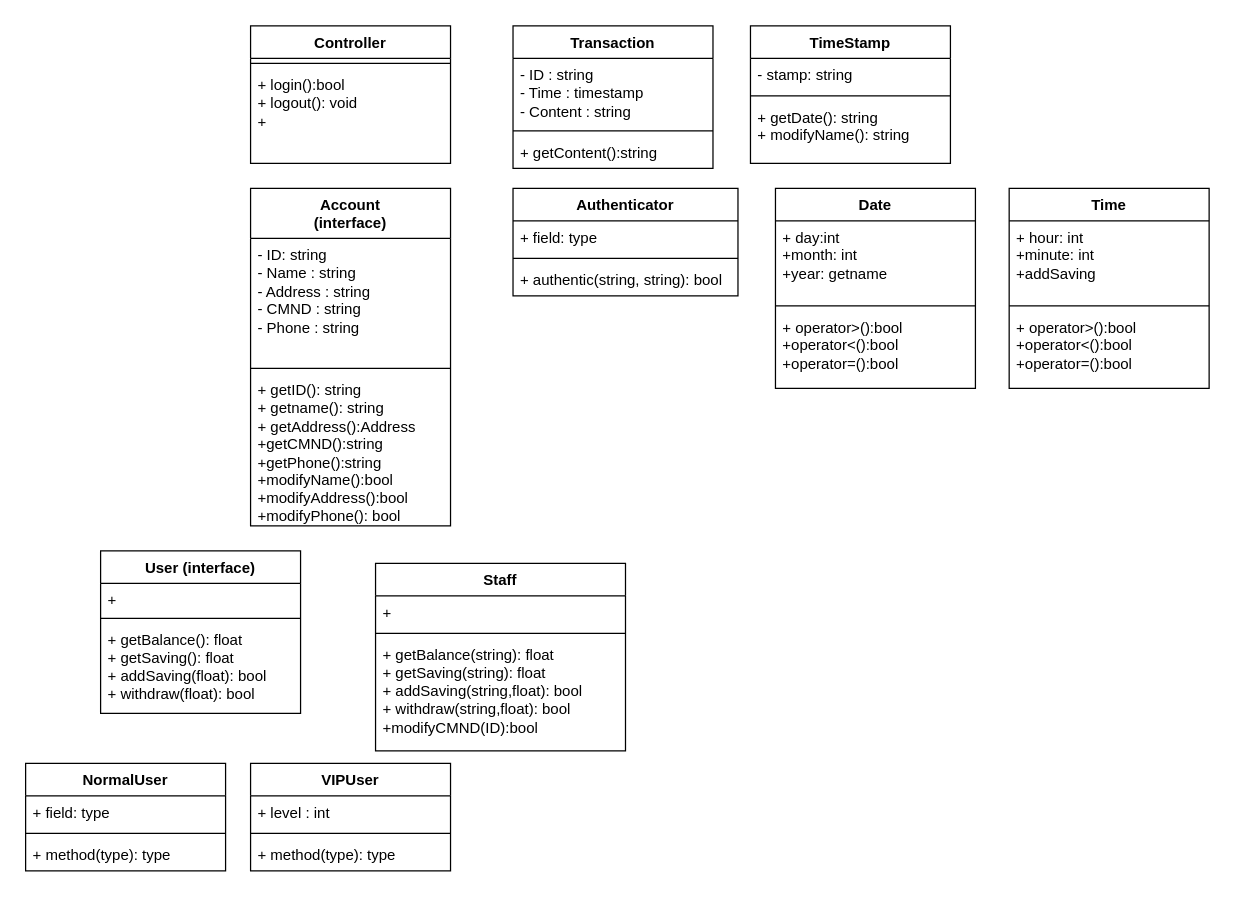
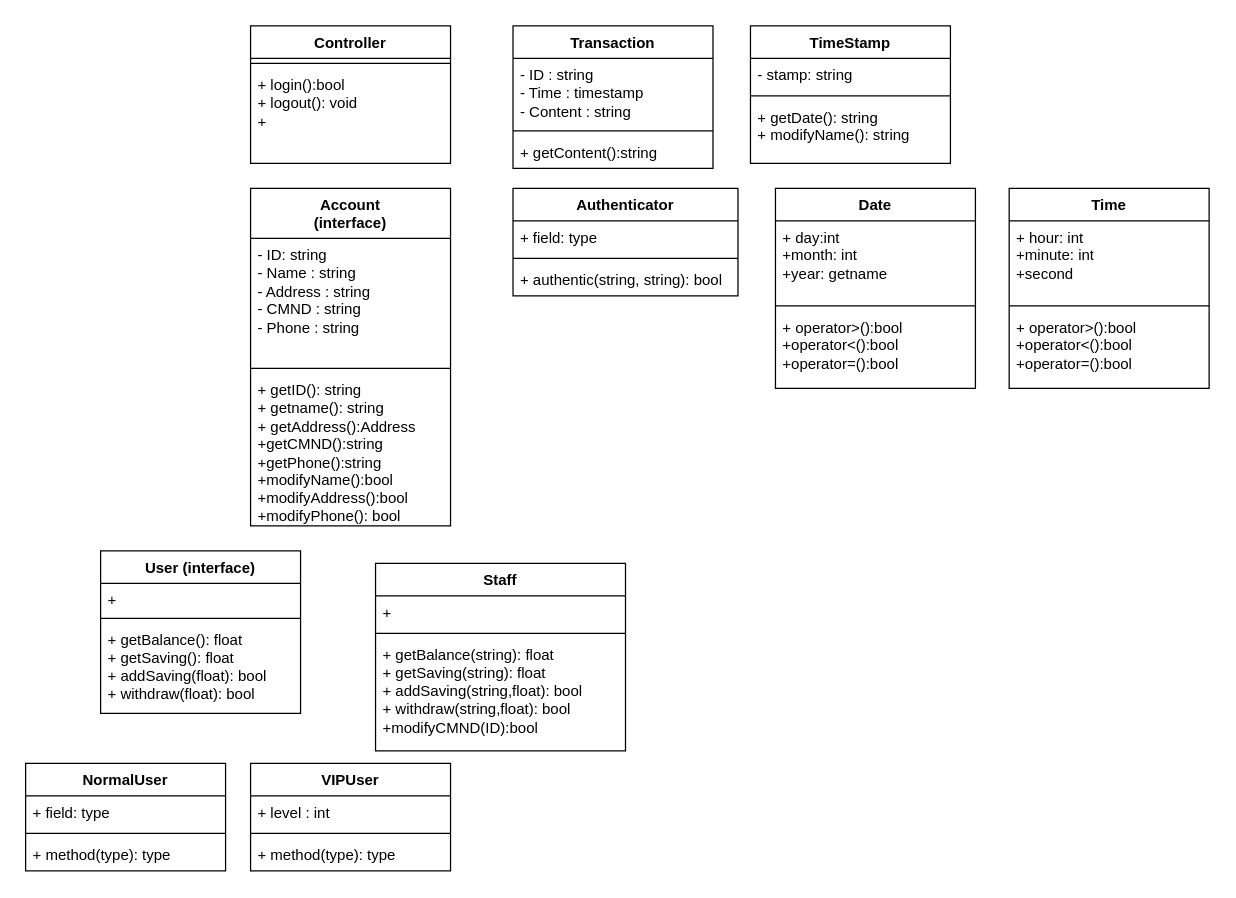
node "+ hour: int +minute: int +addSaving": label "+ hour: int +minute: int +addSaving" -> "+ hour: int +minute: int +second"
